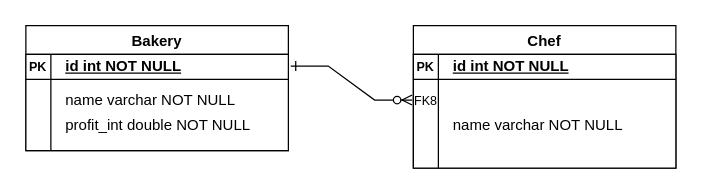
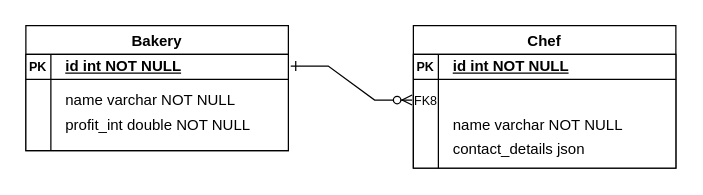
node "contact_details json": added
